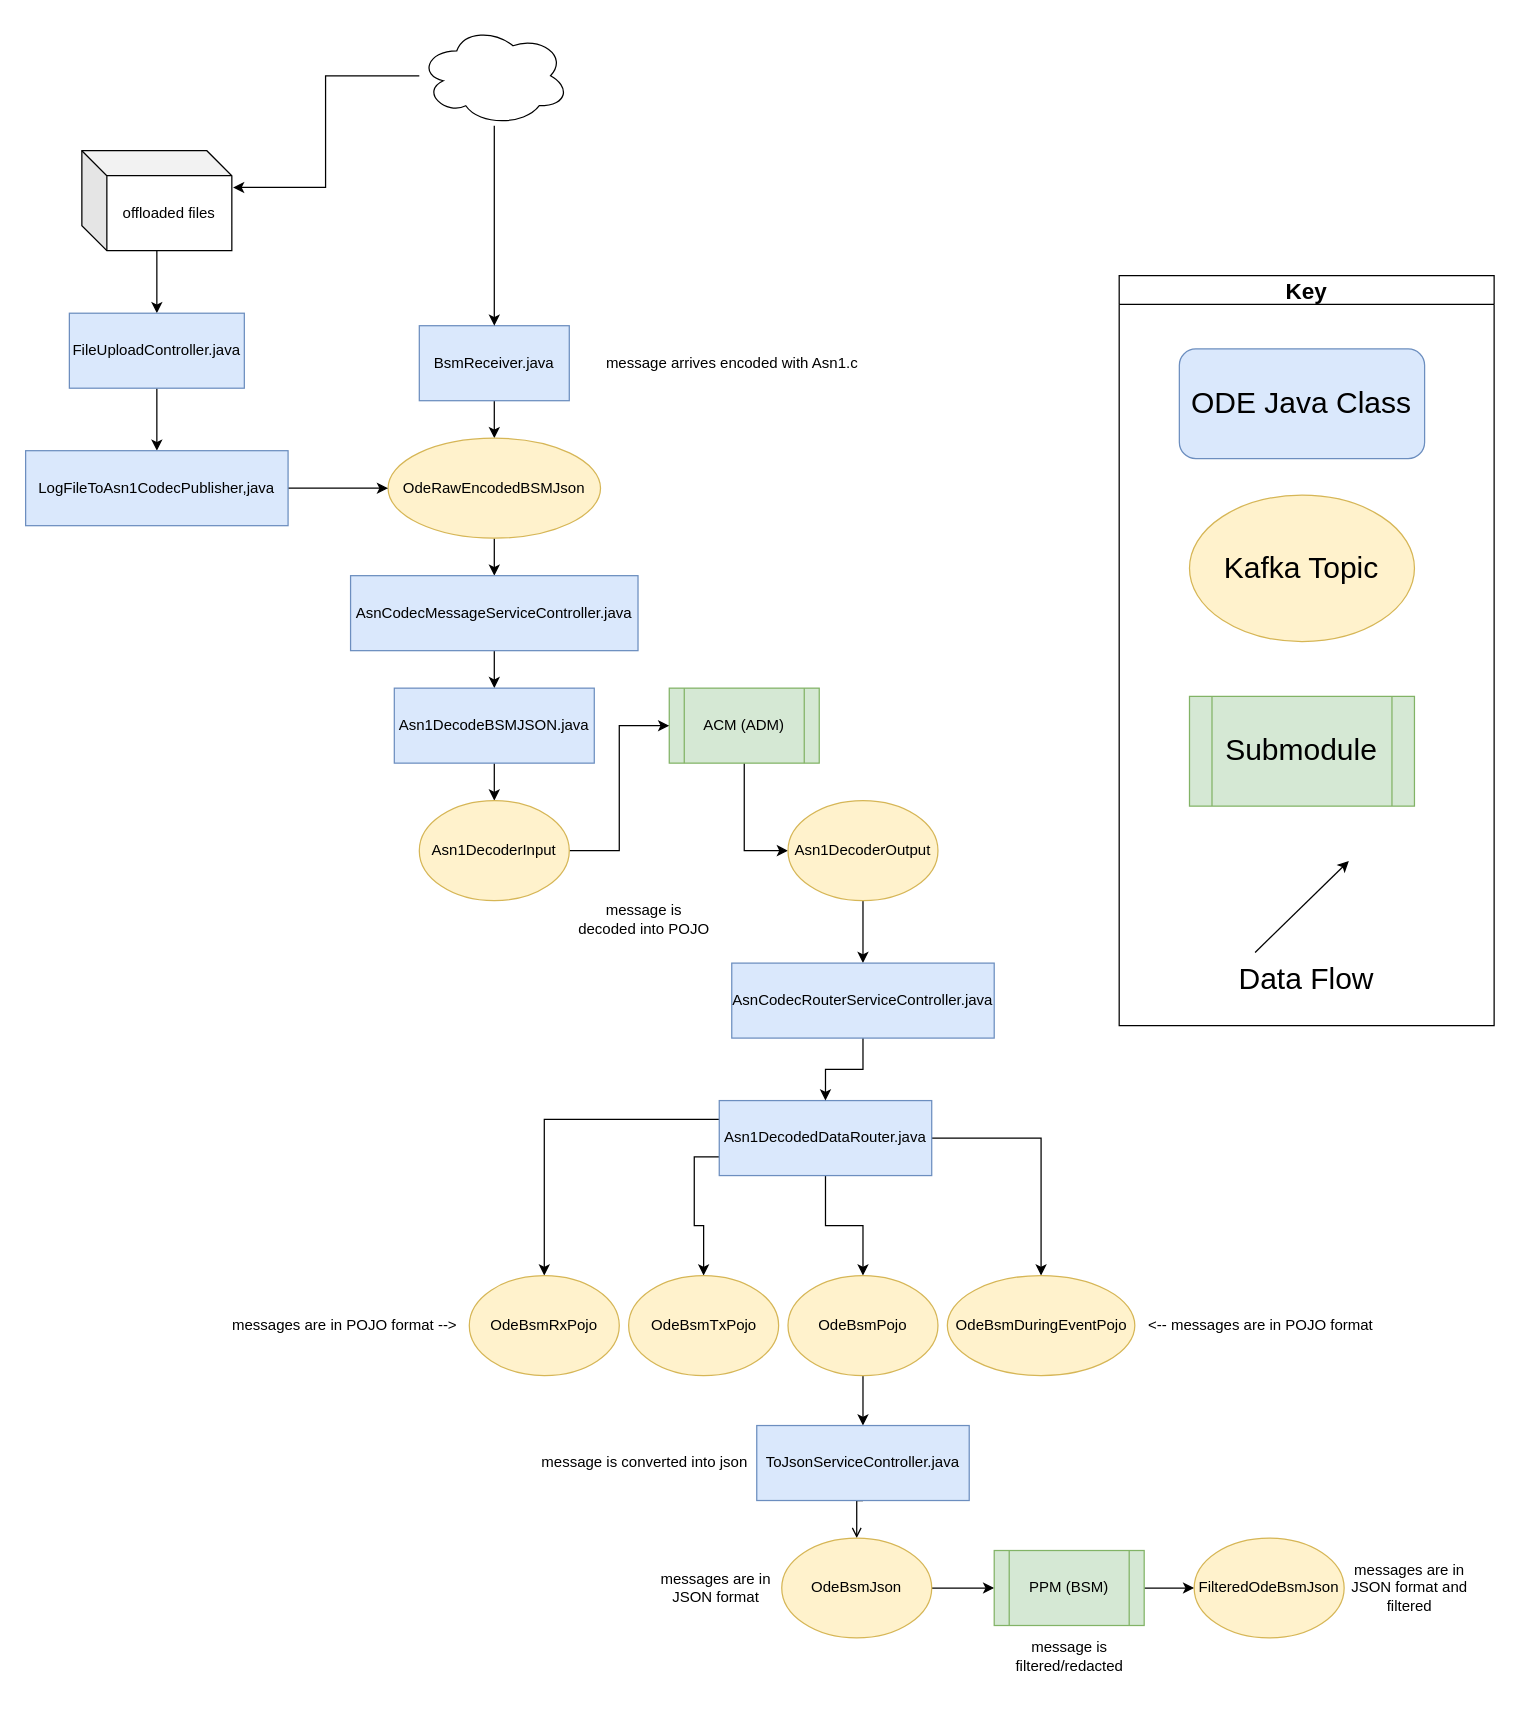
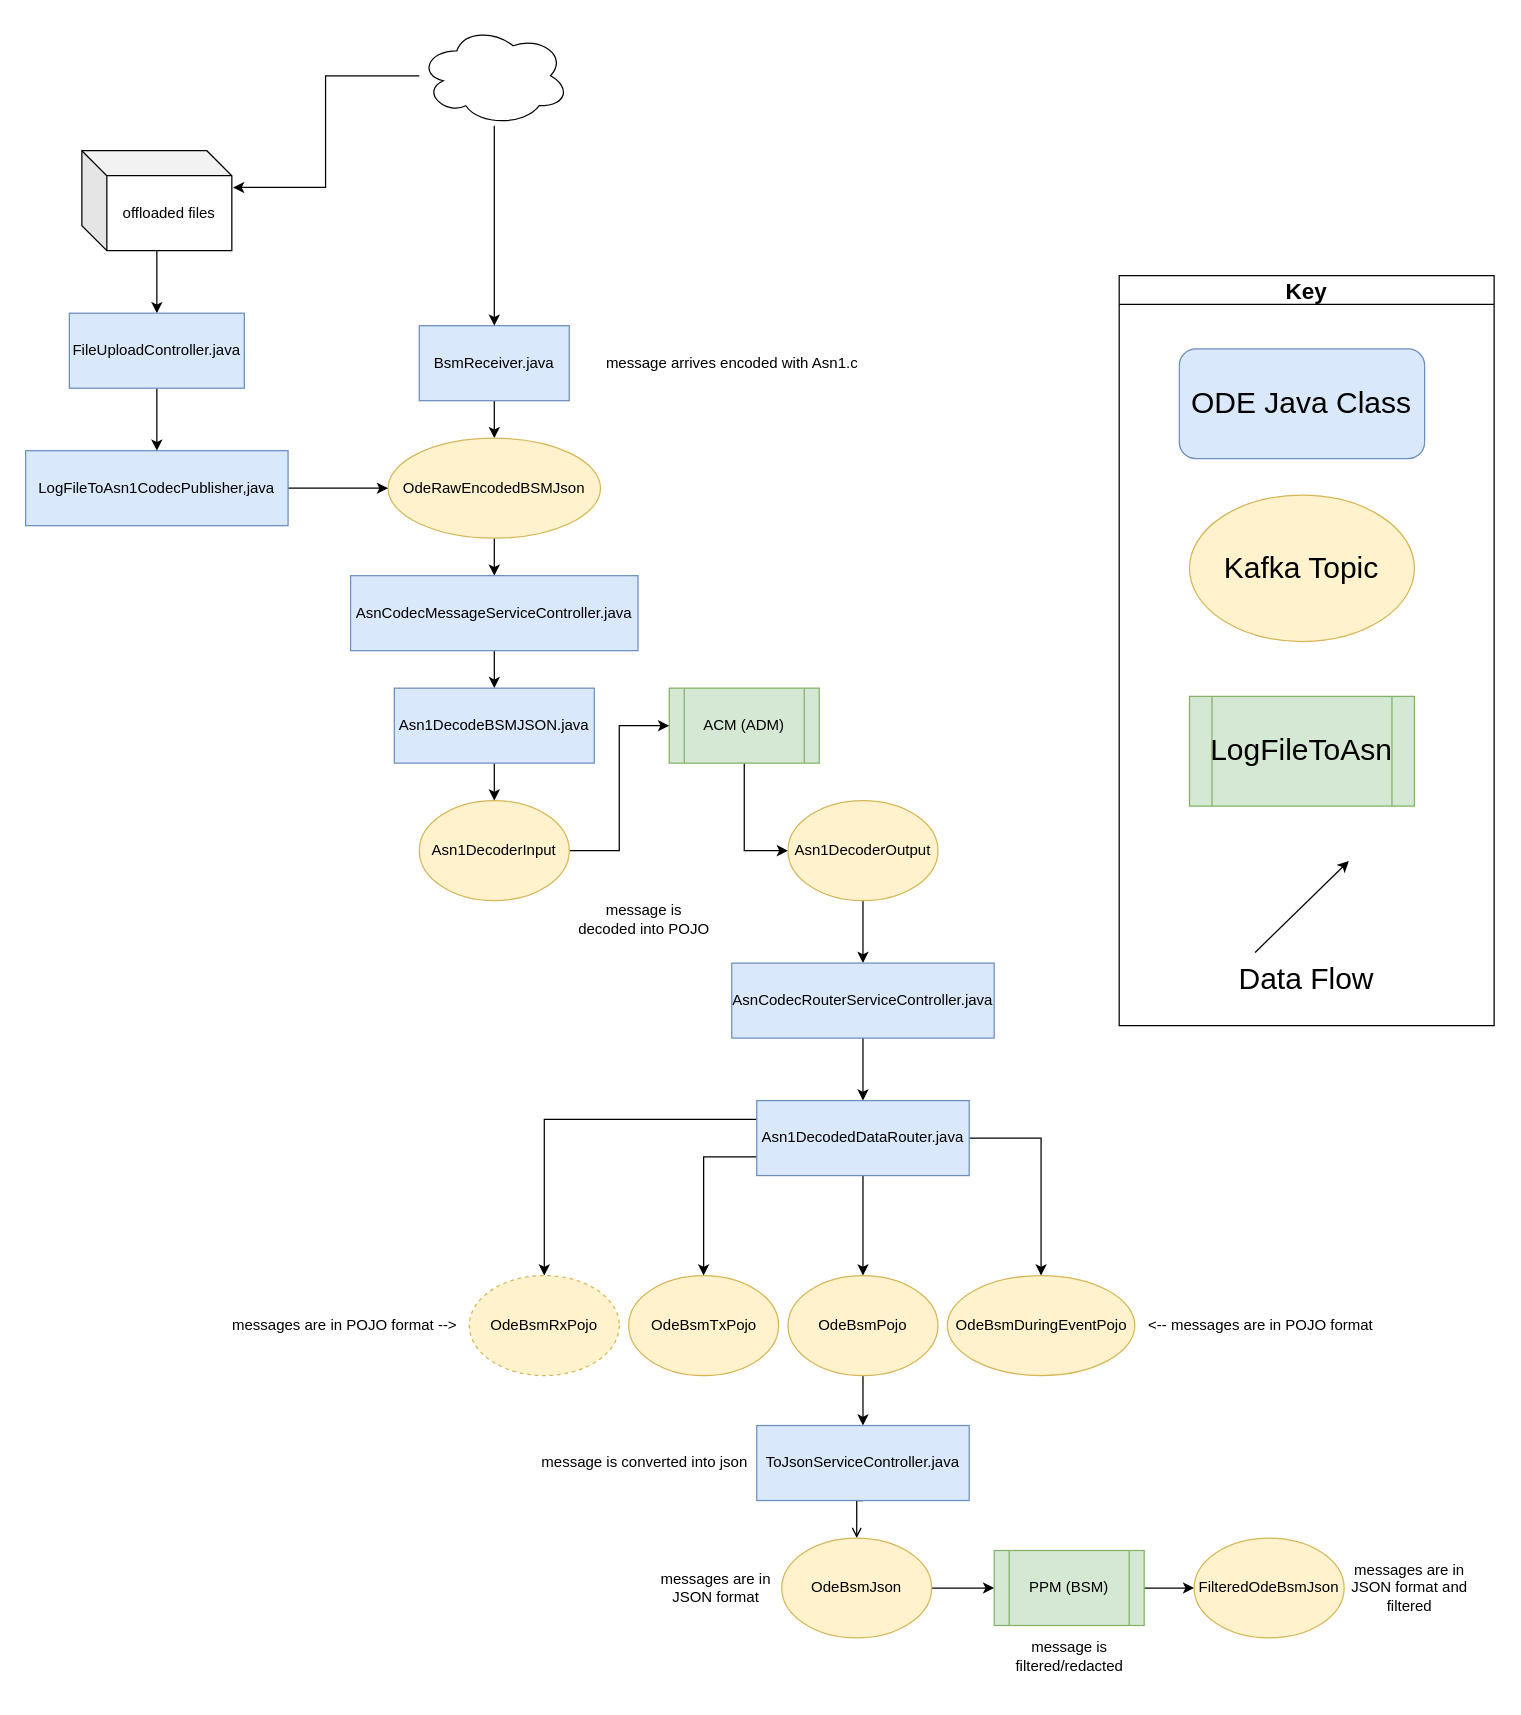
node "Submodule": label "Submodule" -> "LogFileToAsn"
node "Asn1DecodedDataRouter.java": moved (826, 1138) -> (863, 1138)
node "OdeBsmRxPojo": style solid -> dashed
